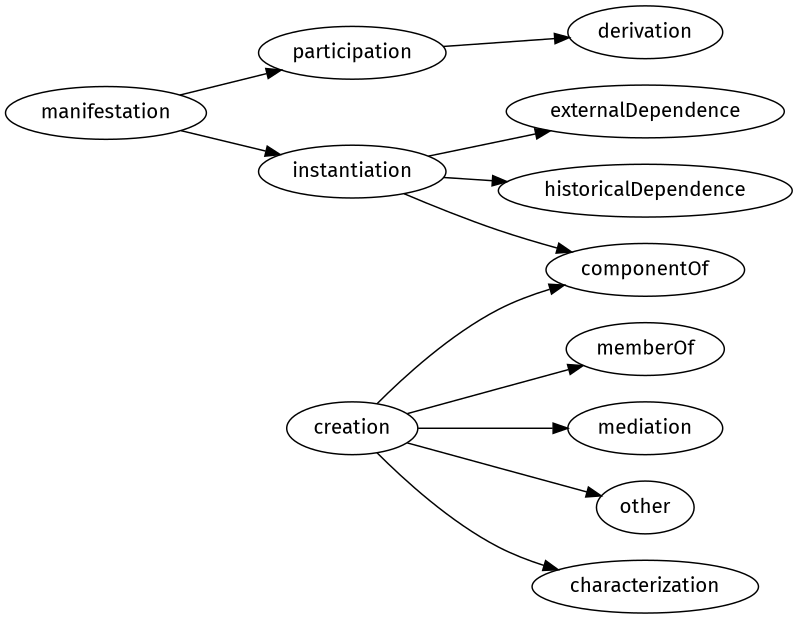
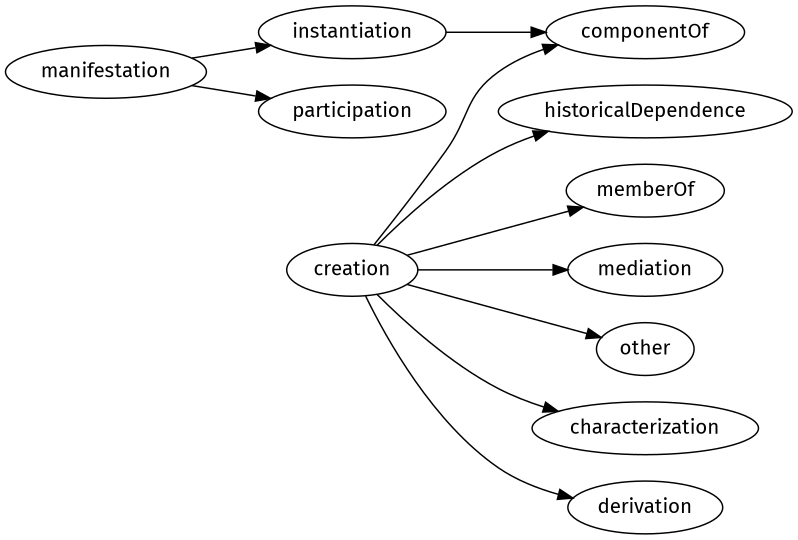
edge "participation" -> "derivation": now "creation" -> "derivation"
node "externalDependence": removed
edge "instantiation" -> "historicalDependence": now "creation" -> "historicalDependence"
